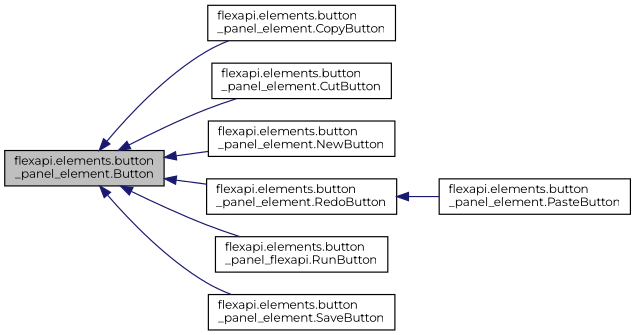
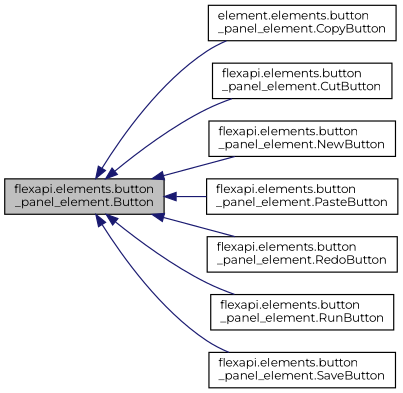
node "flexapi.elements.button _panel_element.CopyButton": label "flexapi.elements.button _panel_element.CopyButton" -> "element.elements.button _panel_element.CopyButton"
edge "flexapi.elements.button _panel_element.PasteButton" -> "flexapi.elements.button _panel_element.RedoButton": now "flexapi.elements.button _panel_element.PasteButton" -> "flexapi.elements.button _panel_element.Button"
node "flexapi.elements.button _panel_flexapi.RunButton": label "flexapi.elements.button _panel_flexapi.RunButton" -> "flexapi.elements.button _panel_element.RunButton"
